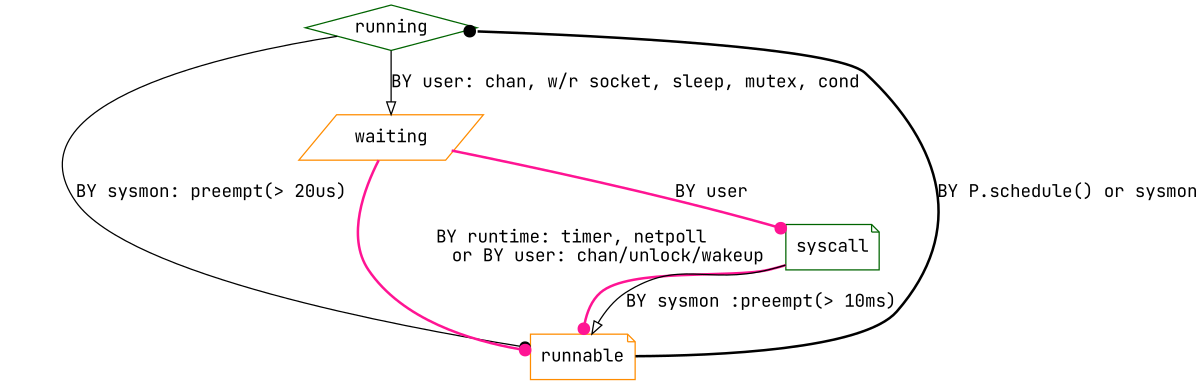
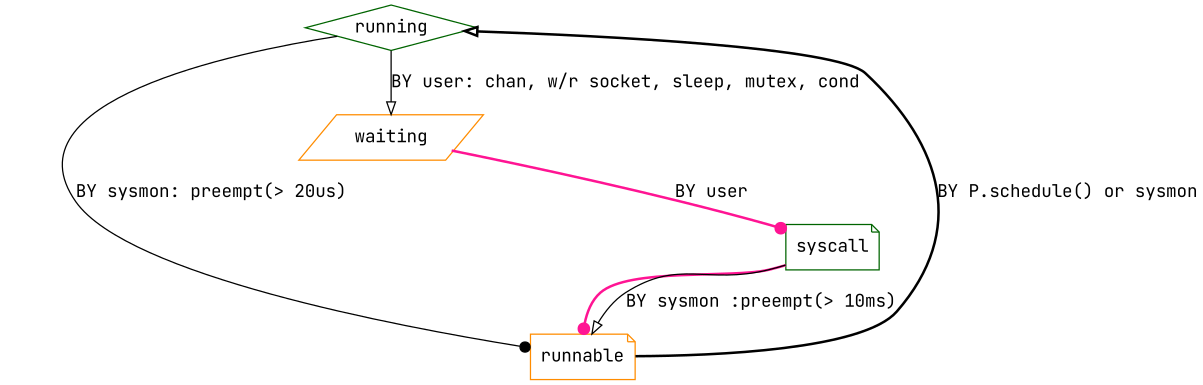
edge "runnable" -> "running": arrowhead dot -> onormal
edge "waiting" -> "runnable": removed, label "BY runtime: timer, netpoll or BY user: chan/unlock/wakeup"
